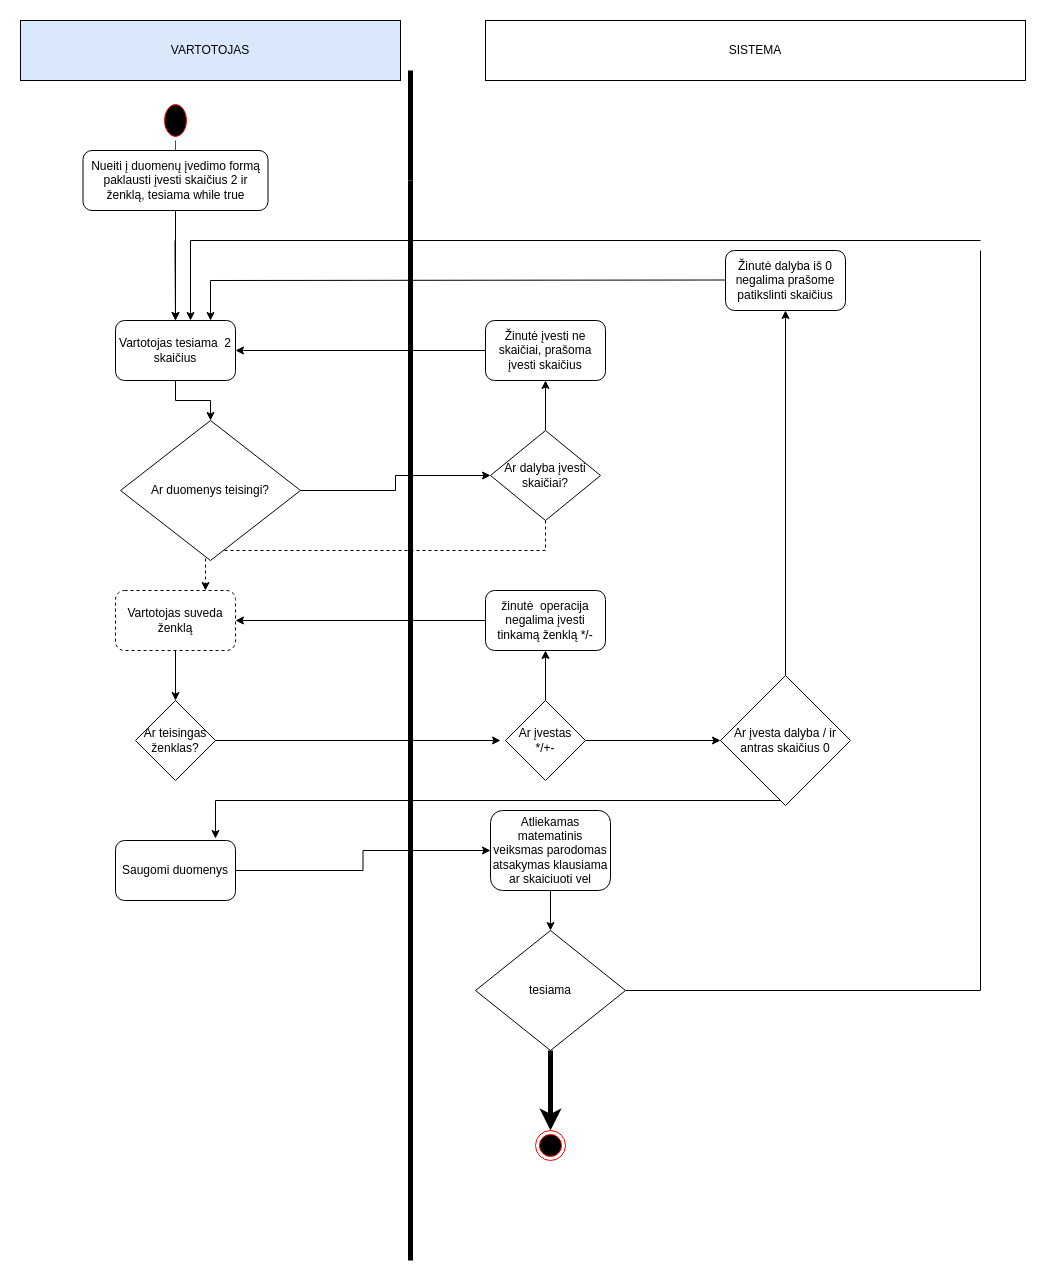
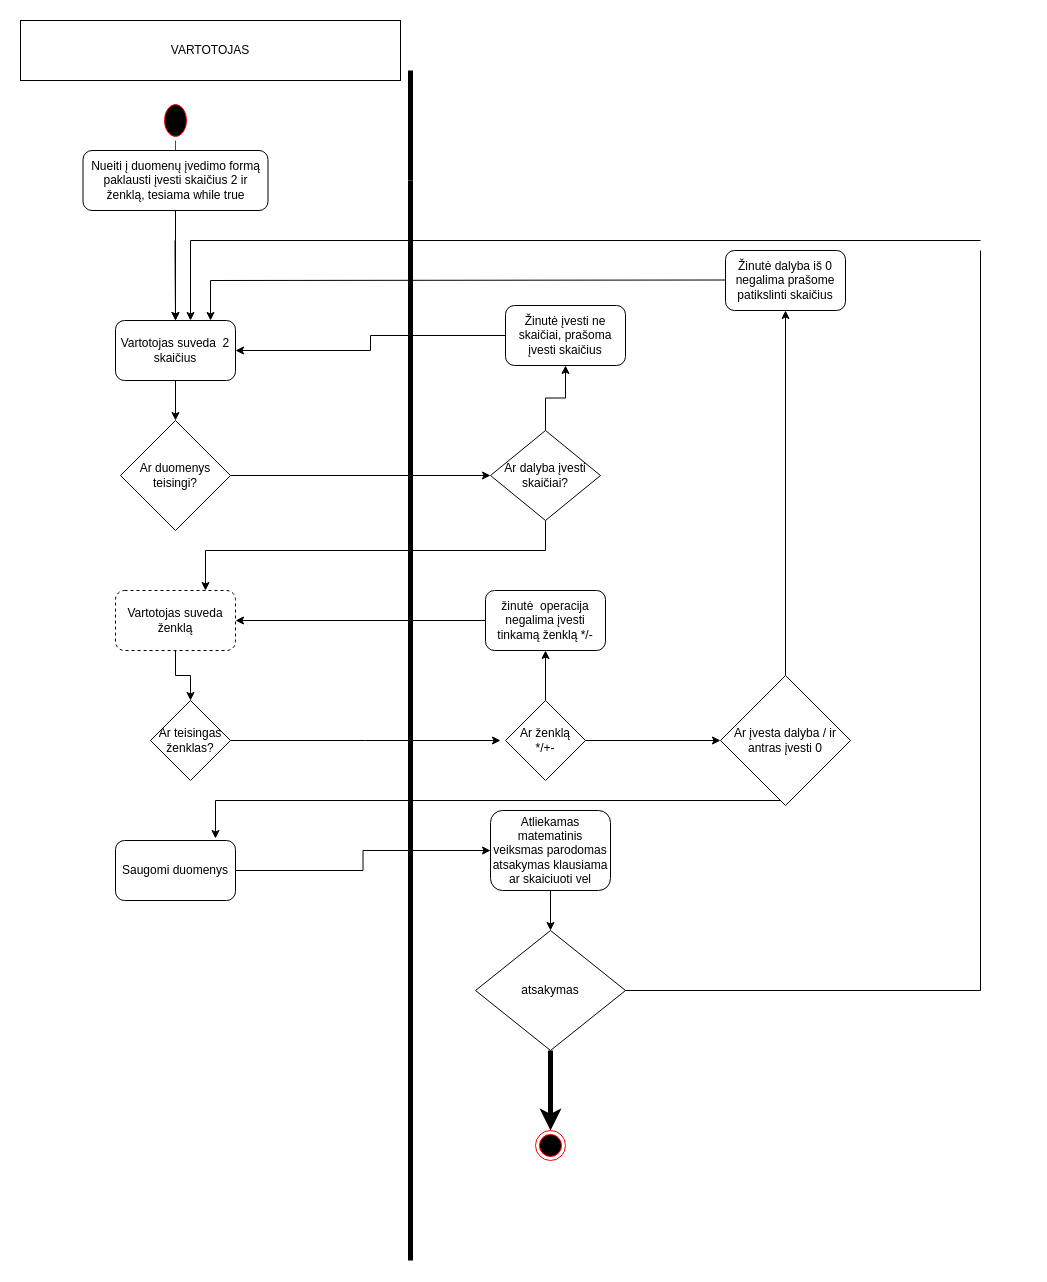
node "VARTOTOJAS": fillcolor #dae8fc -> #ffffff
node "SISTEMA": removed
node "Vartotojas tesiama 2 skaičius": label "Vartotojas tesiama 2 skaičius" -> "Vartotojas suveda 2 skaičius"
node "Žinutė įvesti ne skaičiai, prašoma įvesti skaičius": moved (546, 351) -> (566, 336)
node "Ar duomenys teisingi?": size 180x140 -> 110x110
edge "Ar dalyba įvesti skaičiai?" -> "Vartotojas suveda ženklą": style dashed -> solid
node "Ar teisingas ženklas?": moved (176, 741) -> (191, 741)
node "Ar įvestas */+-": label "Ar įvestas */+-" -> "Ar ženklą */+-"
node "Ar įvesta dalyba / ir antras skaičius 0": label "Ar įvesta dalyba / ir antras skaičius 0" -> "Ar įvesta dalyba / ir antras įvesti 0"
node "tesiama": label "tesiama" -> "atsakymas"
